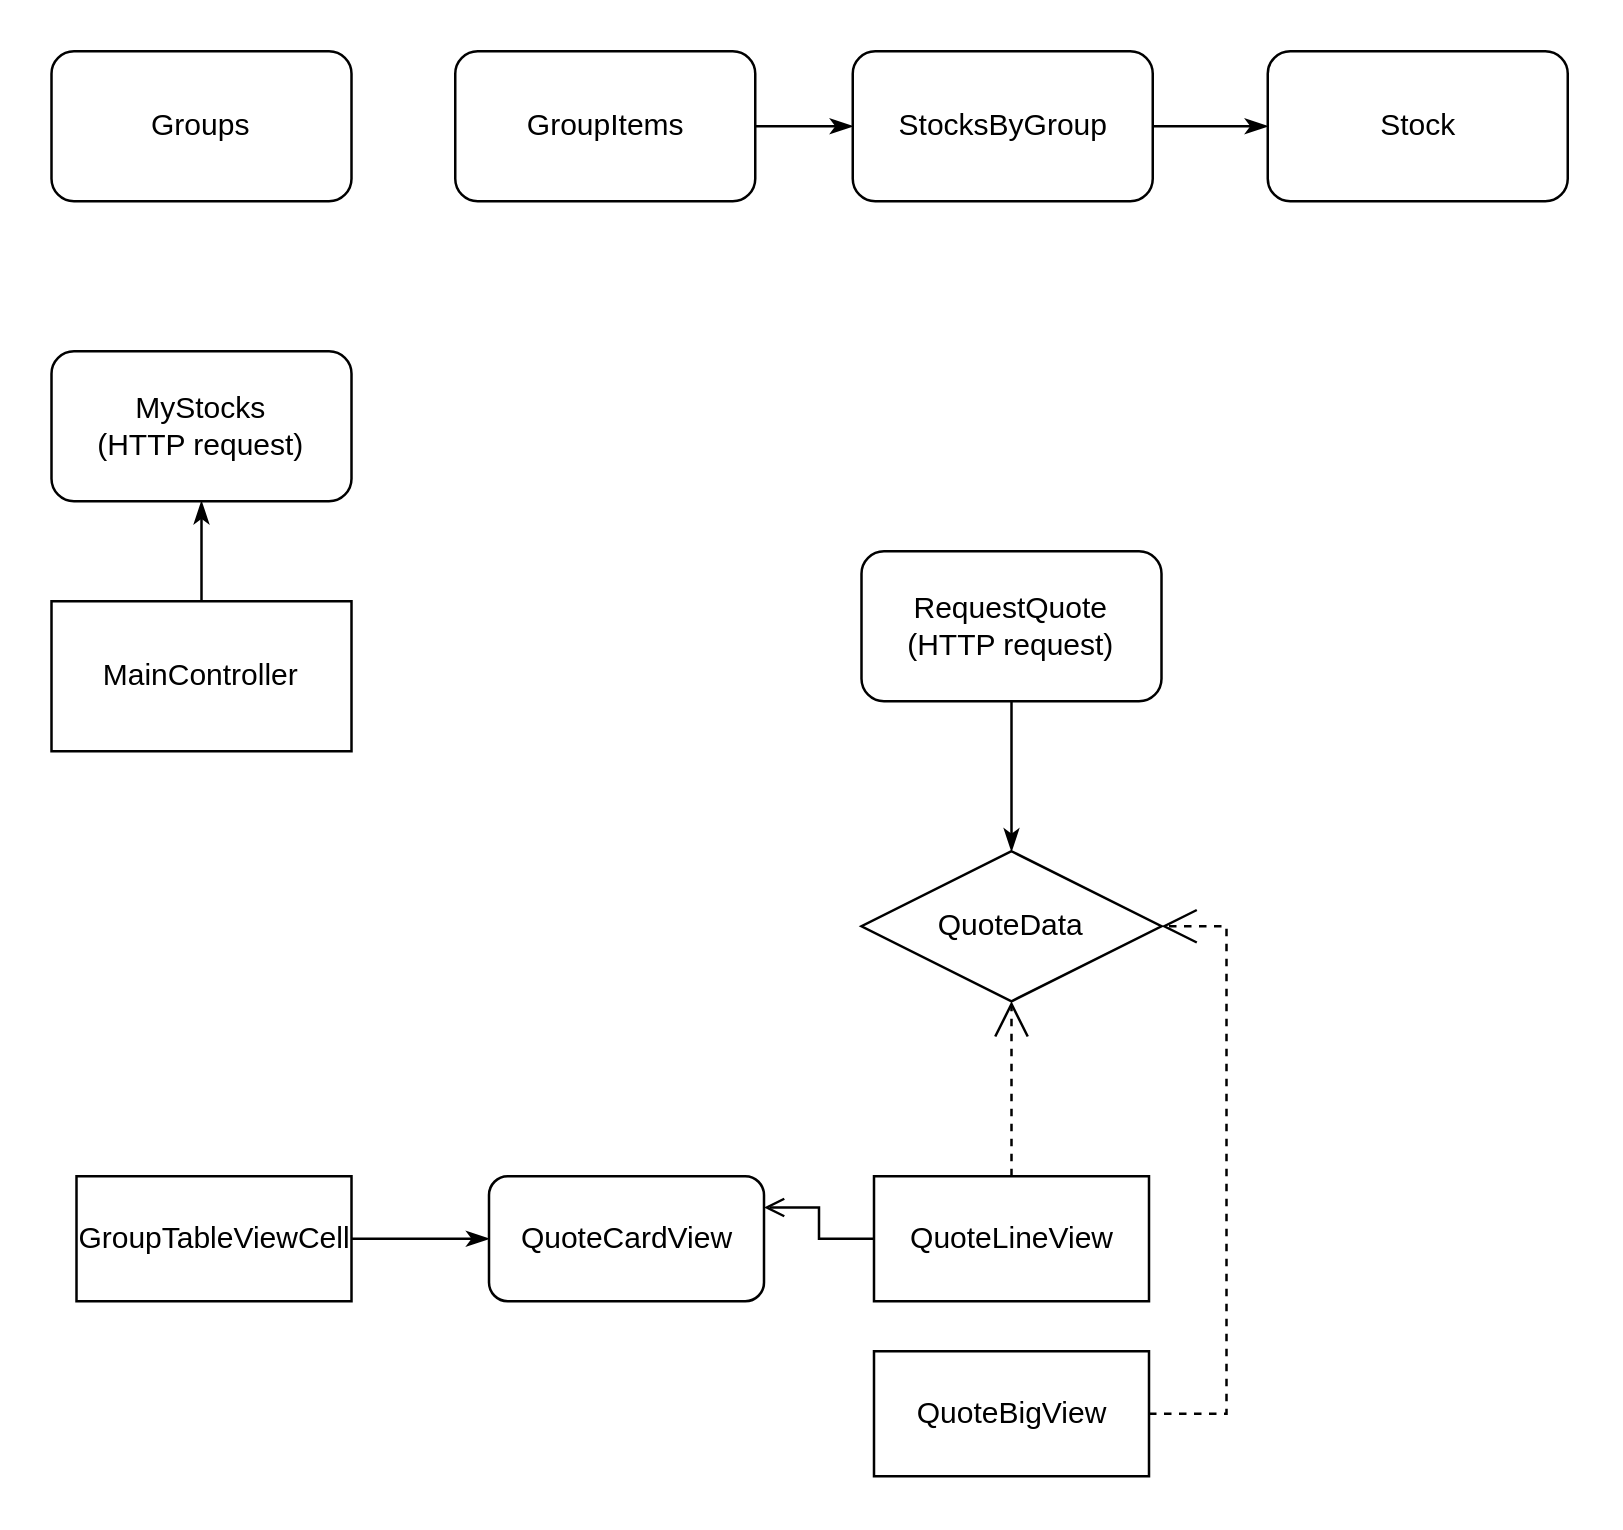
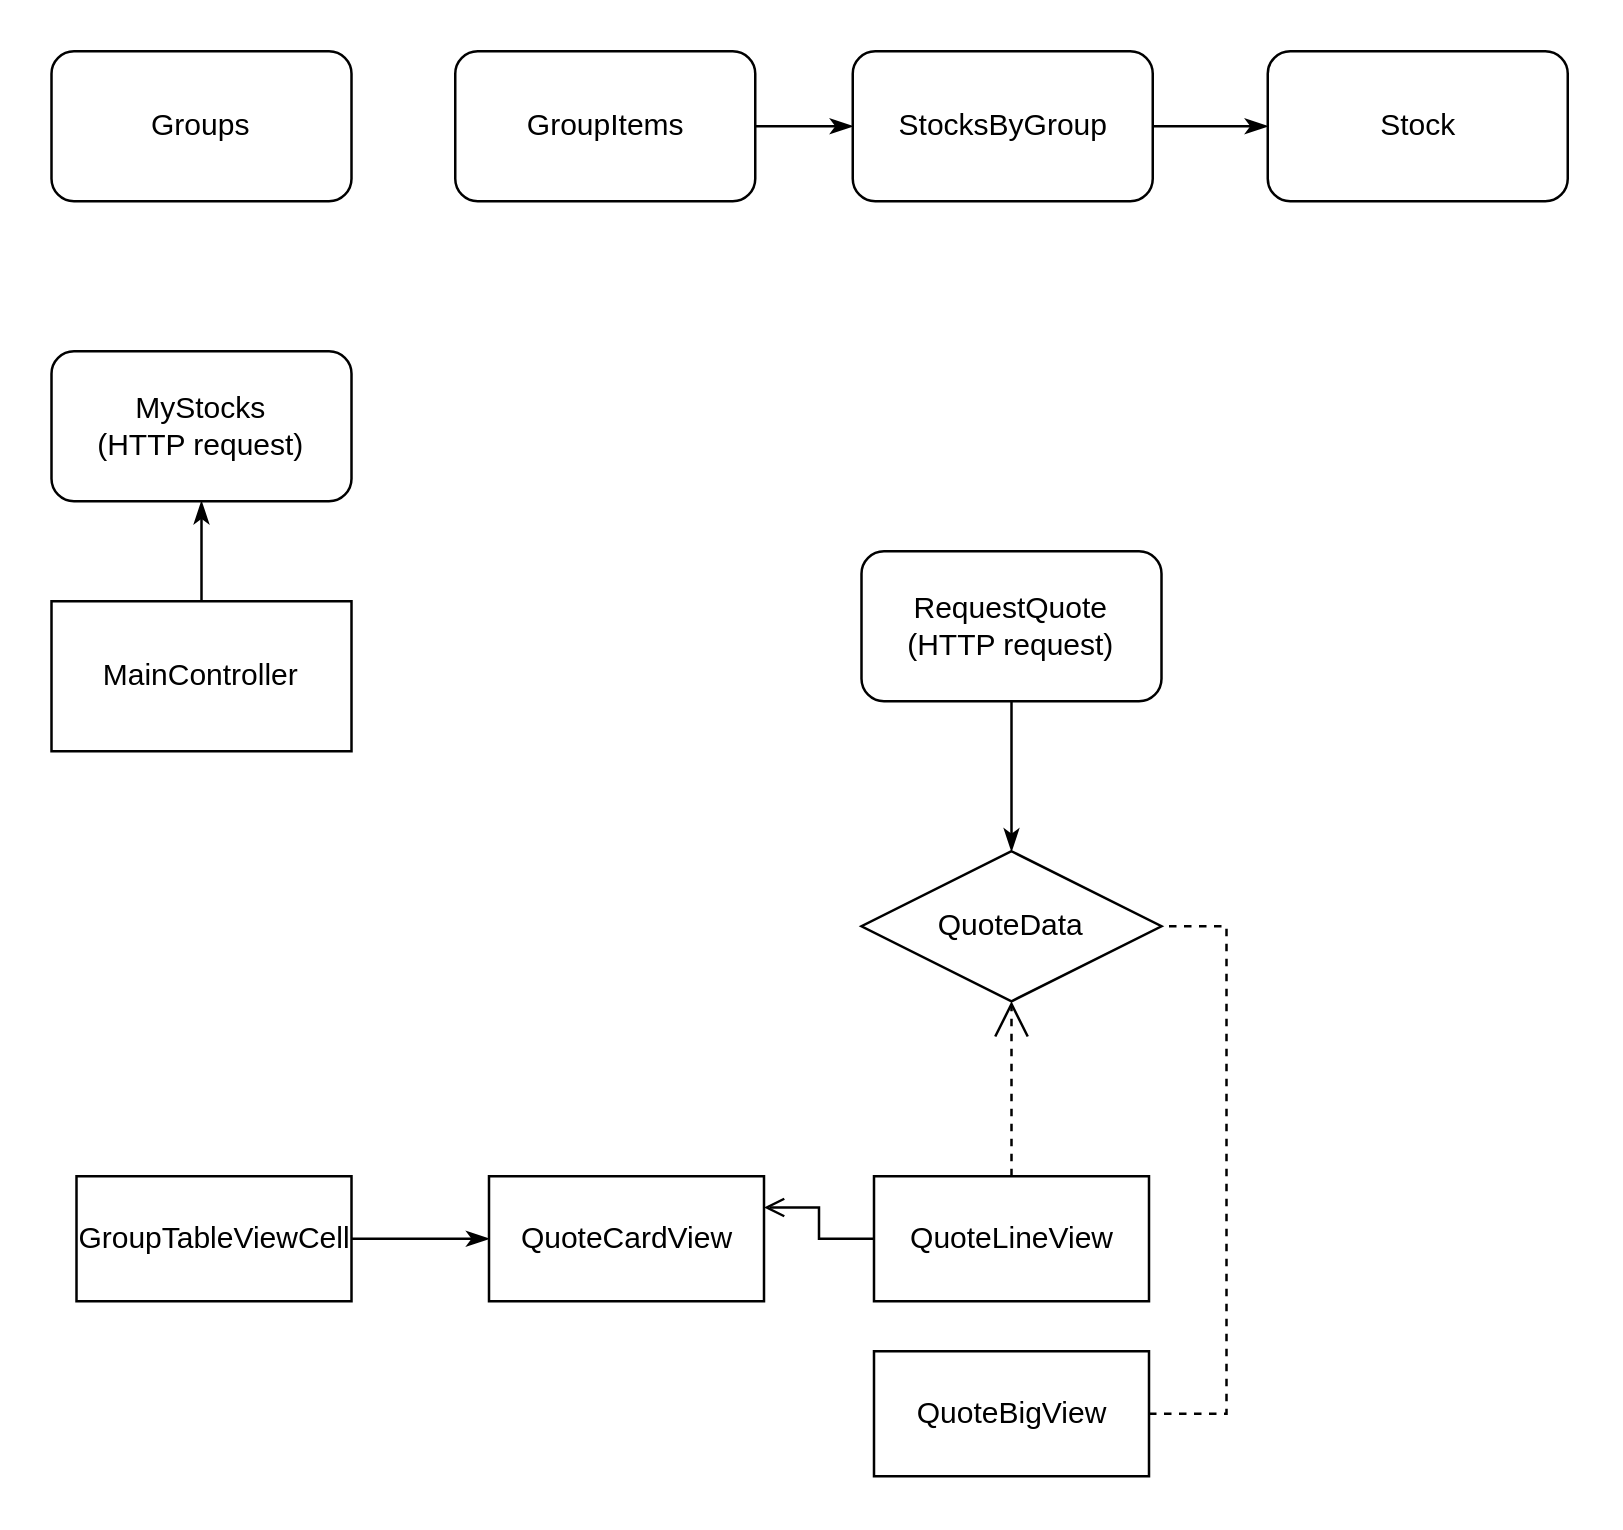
edge "QuoteBigView" -> "QuoteData": arrowhead open -> none
node "QuoteCardView": shape rounded rectangle -> rectangle
